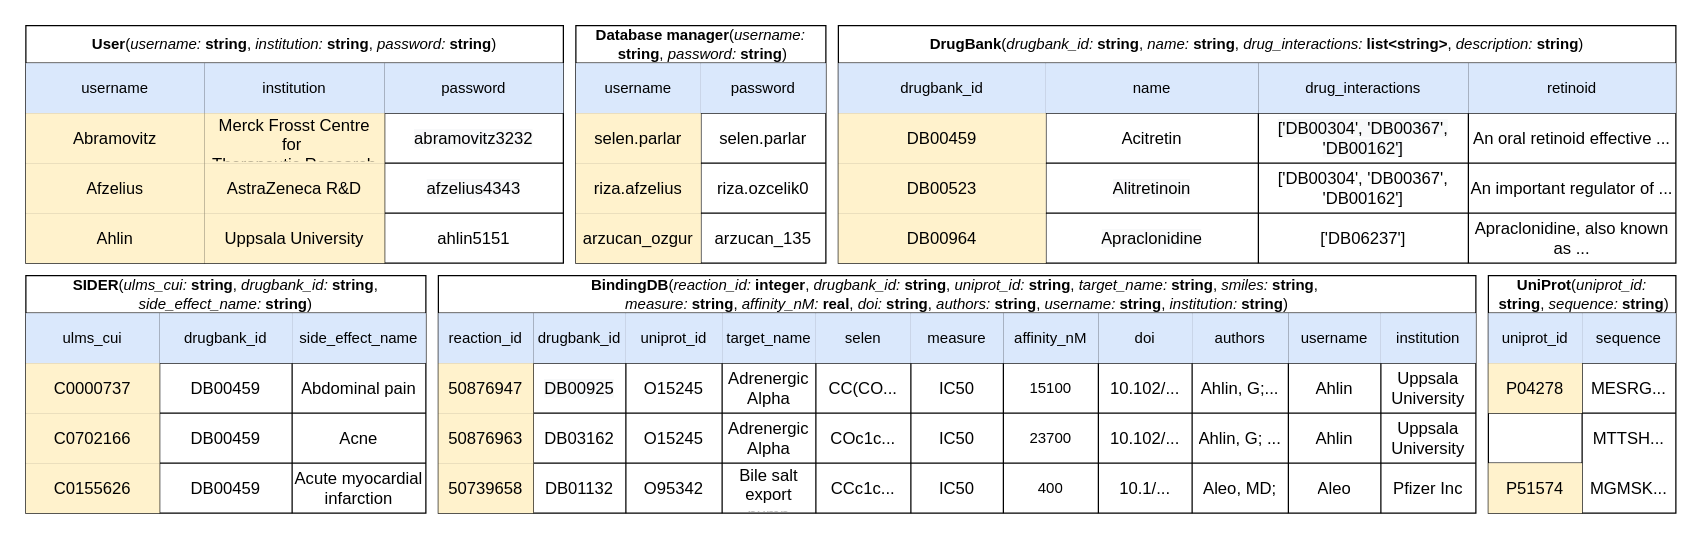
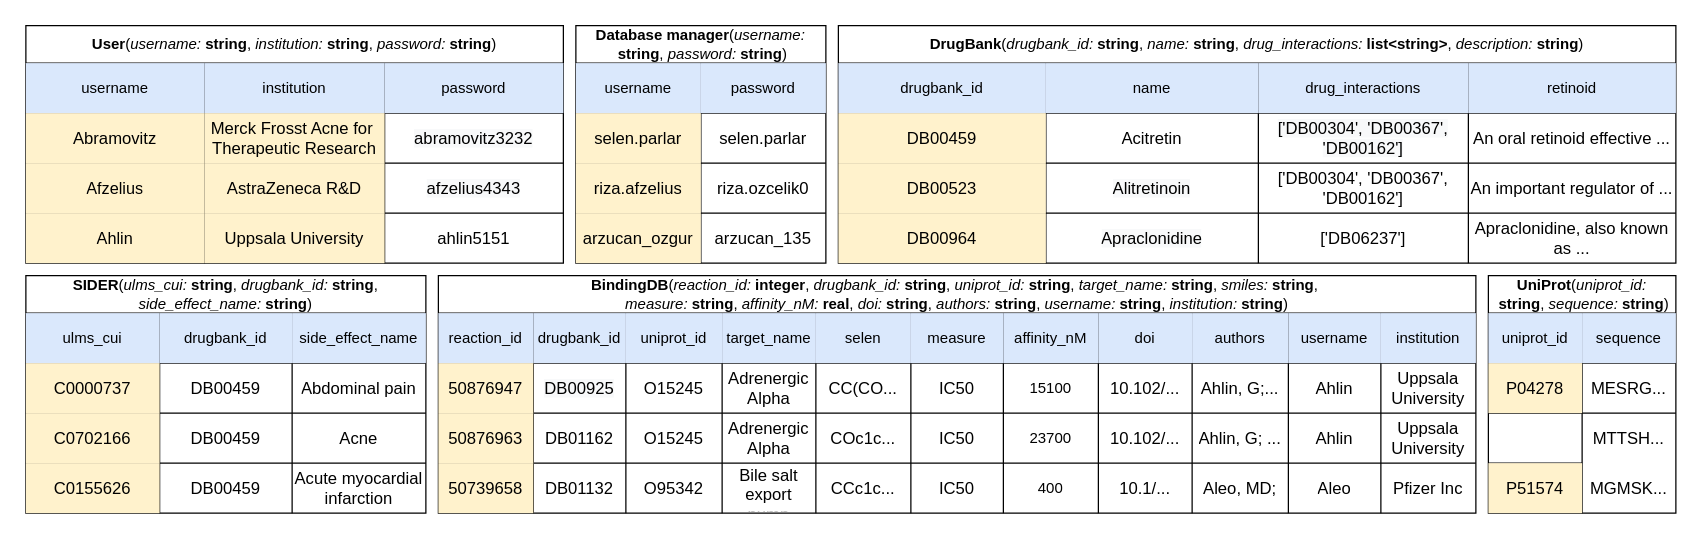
node "Merck Frosst Centre for Therapeutic Research": label "Merck Frosst Centre for Therapeutic Research" -> "Merck Frosst Acne for Therapeutic Research"
node "DB03162": label "DB03162" -> "DB01162"
